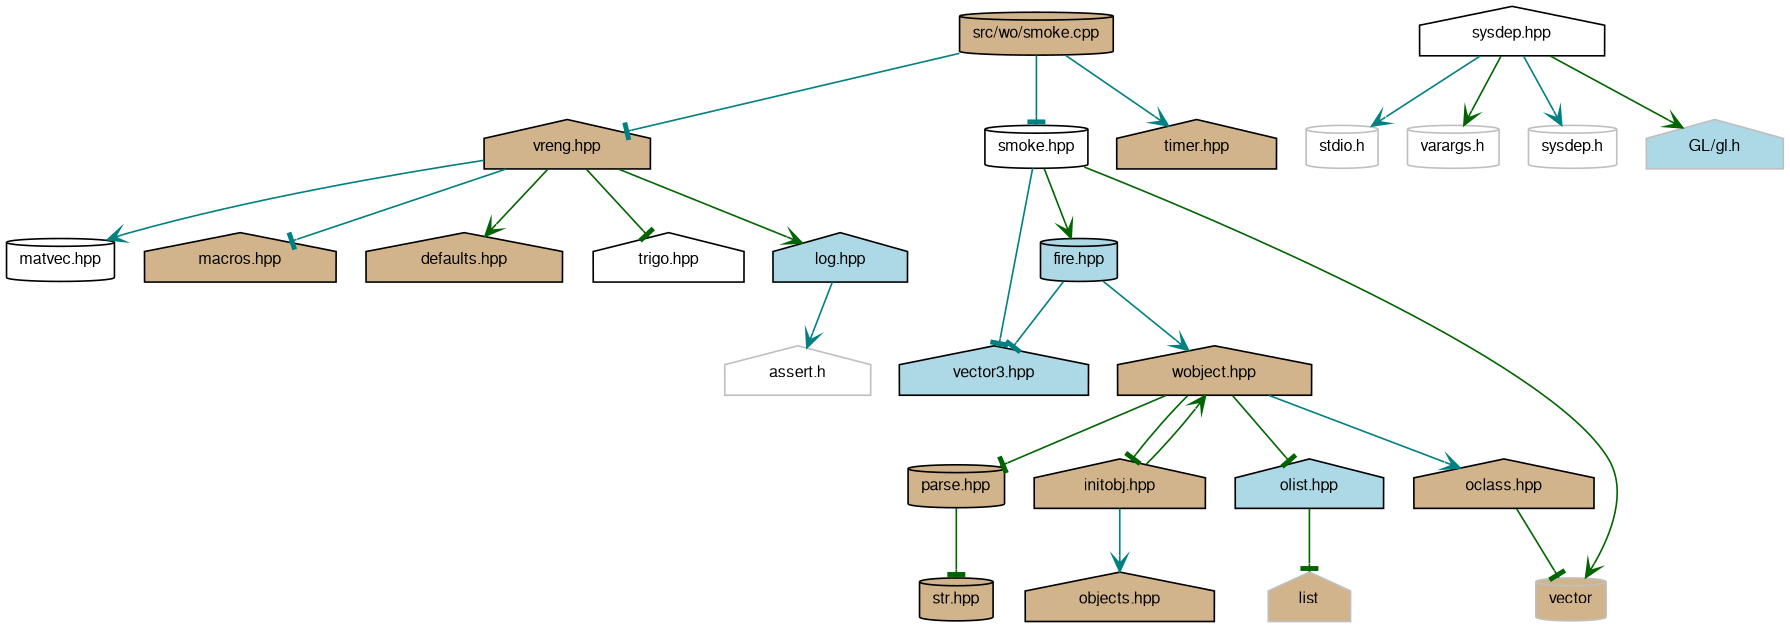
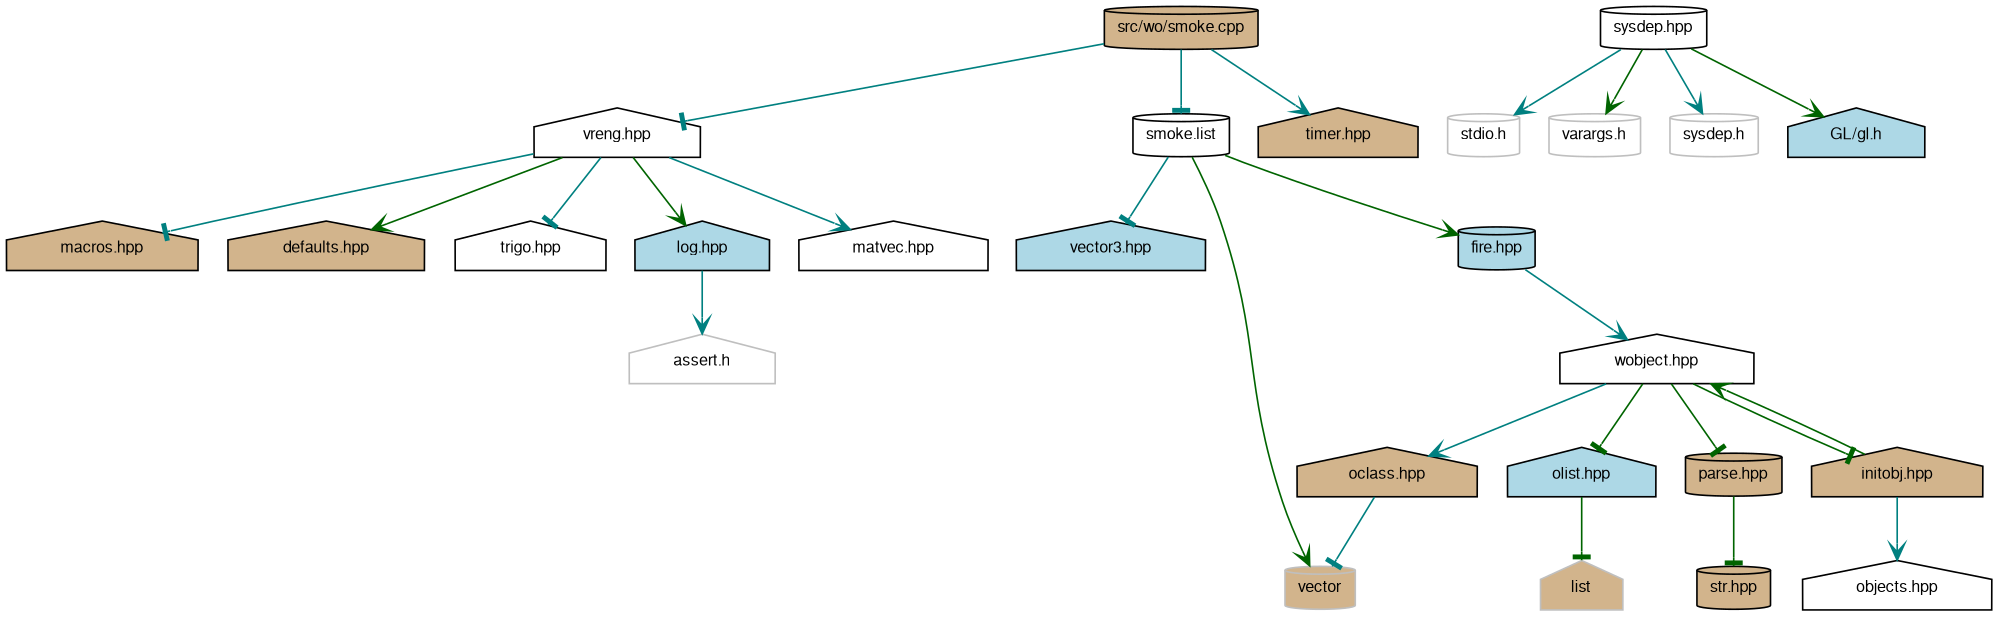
node "sysdep.hpp": shape house -> cylinder
node "vreng.hpp": fillcolor tan -> white
node "smoke.hpp": label "smoke.hpp" -> "smoke.list"
node "GL/gl.h": color grey75 -> black
edge "vreng.hpp" -> "trigo.hpp": color darkgreen -> teal
node "matvec.hpp": shape cylinder -> house
edge "fire.hpp" -> "vector3.hpp": removed
node "wobject.hpp": fillcolor tan -> white
edge "oclass.hpp" -> "vector": color darkgreen -> teal
node "objects.hpp": fillcolor tan -> white
